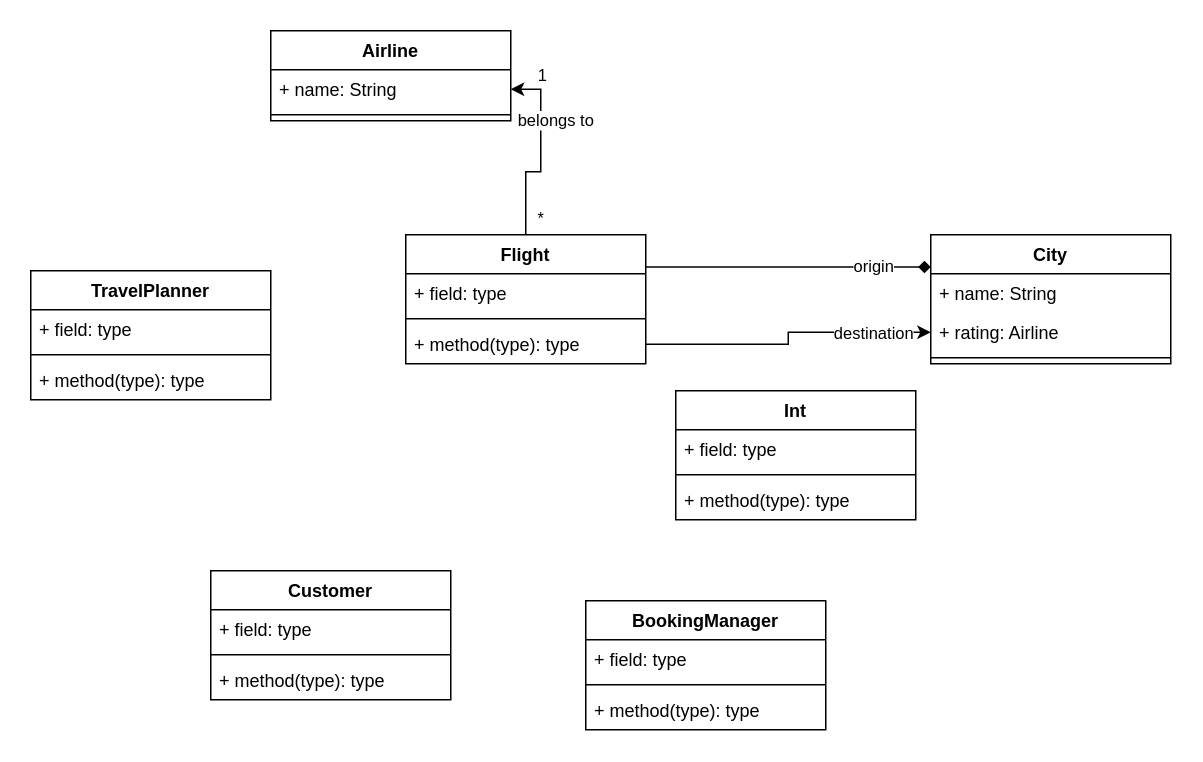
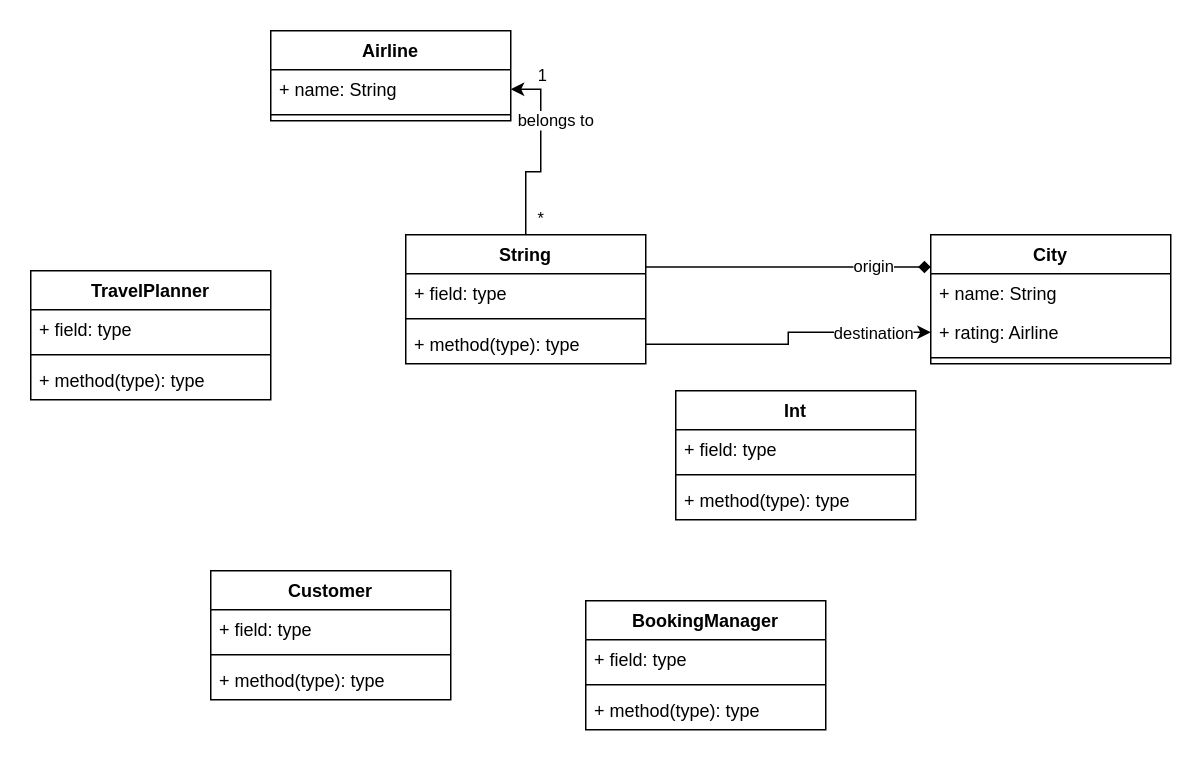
node "Flight": label "Flight" -> "String"
